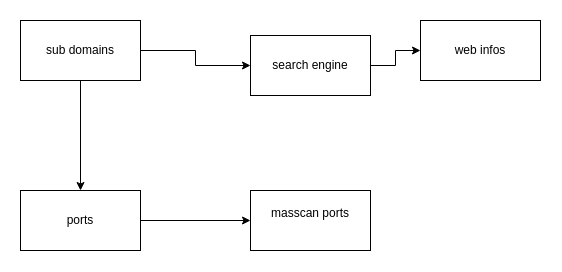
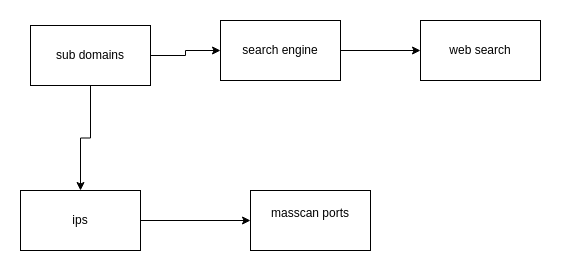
node "sub domains": moved (81, 51) -> (91, 56)
node "web infos": label "web infos" -> "web search"
node "search engine": moved (311, 66) -> (281, 51)
node "ports": label "ports" -> "ips"
